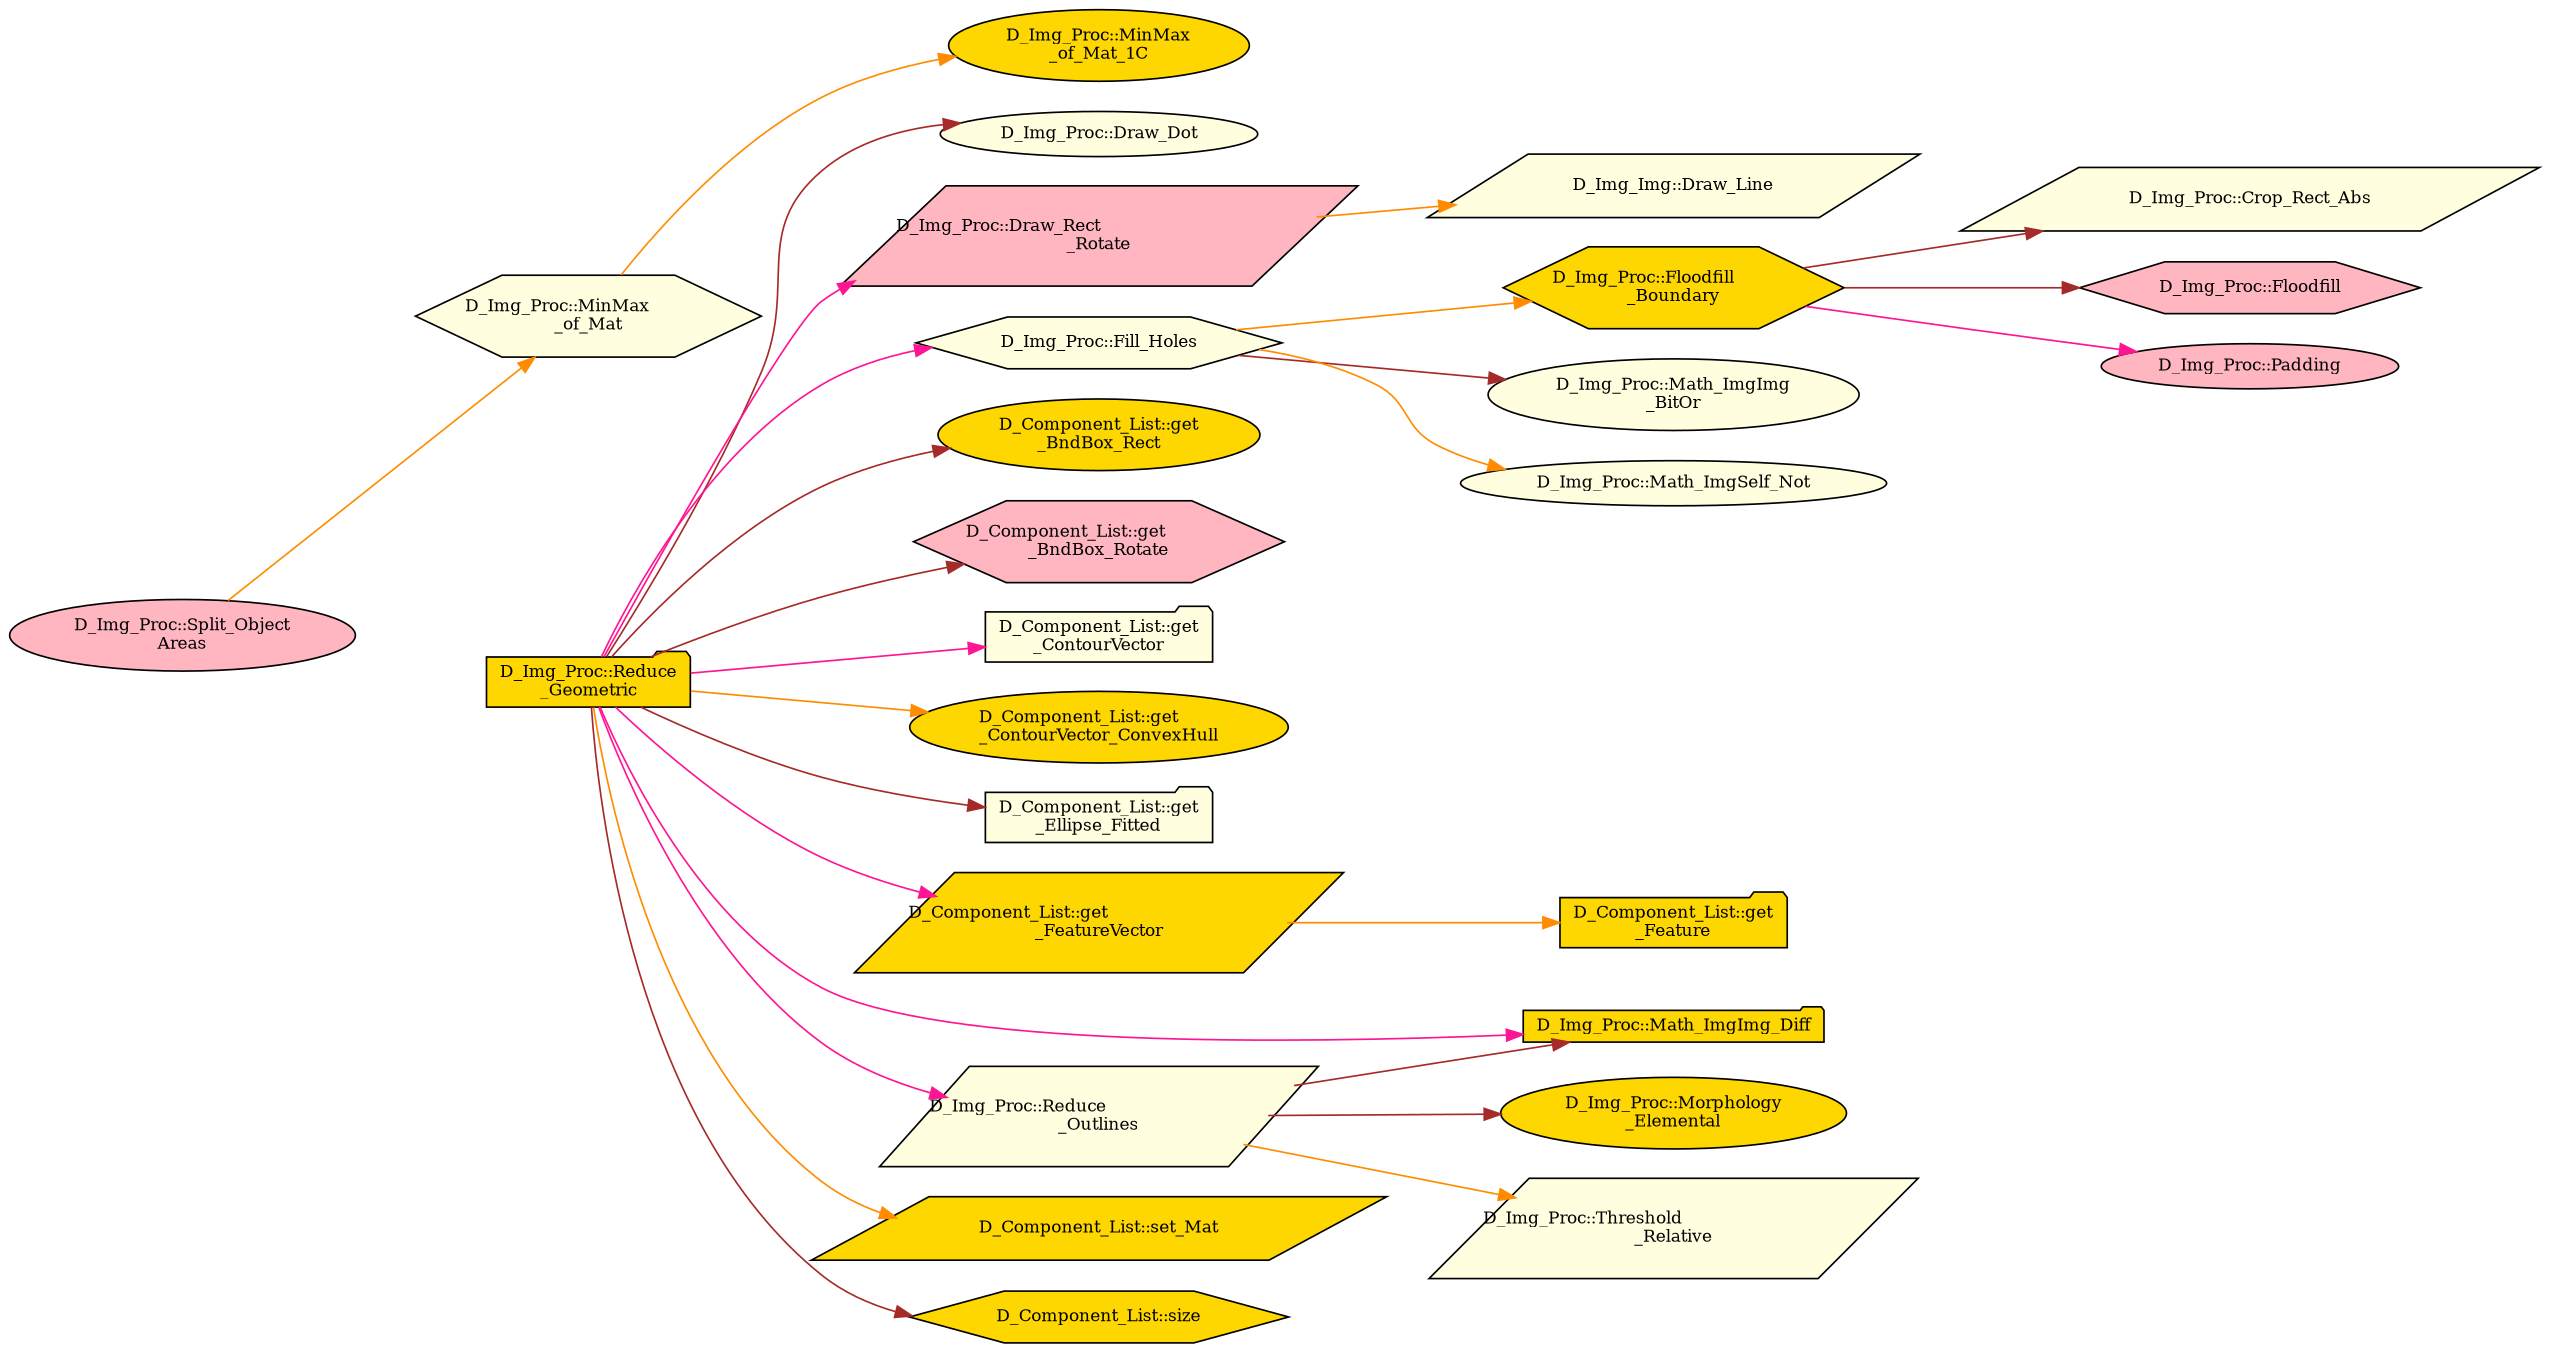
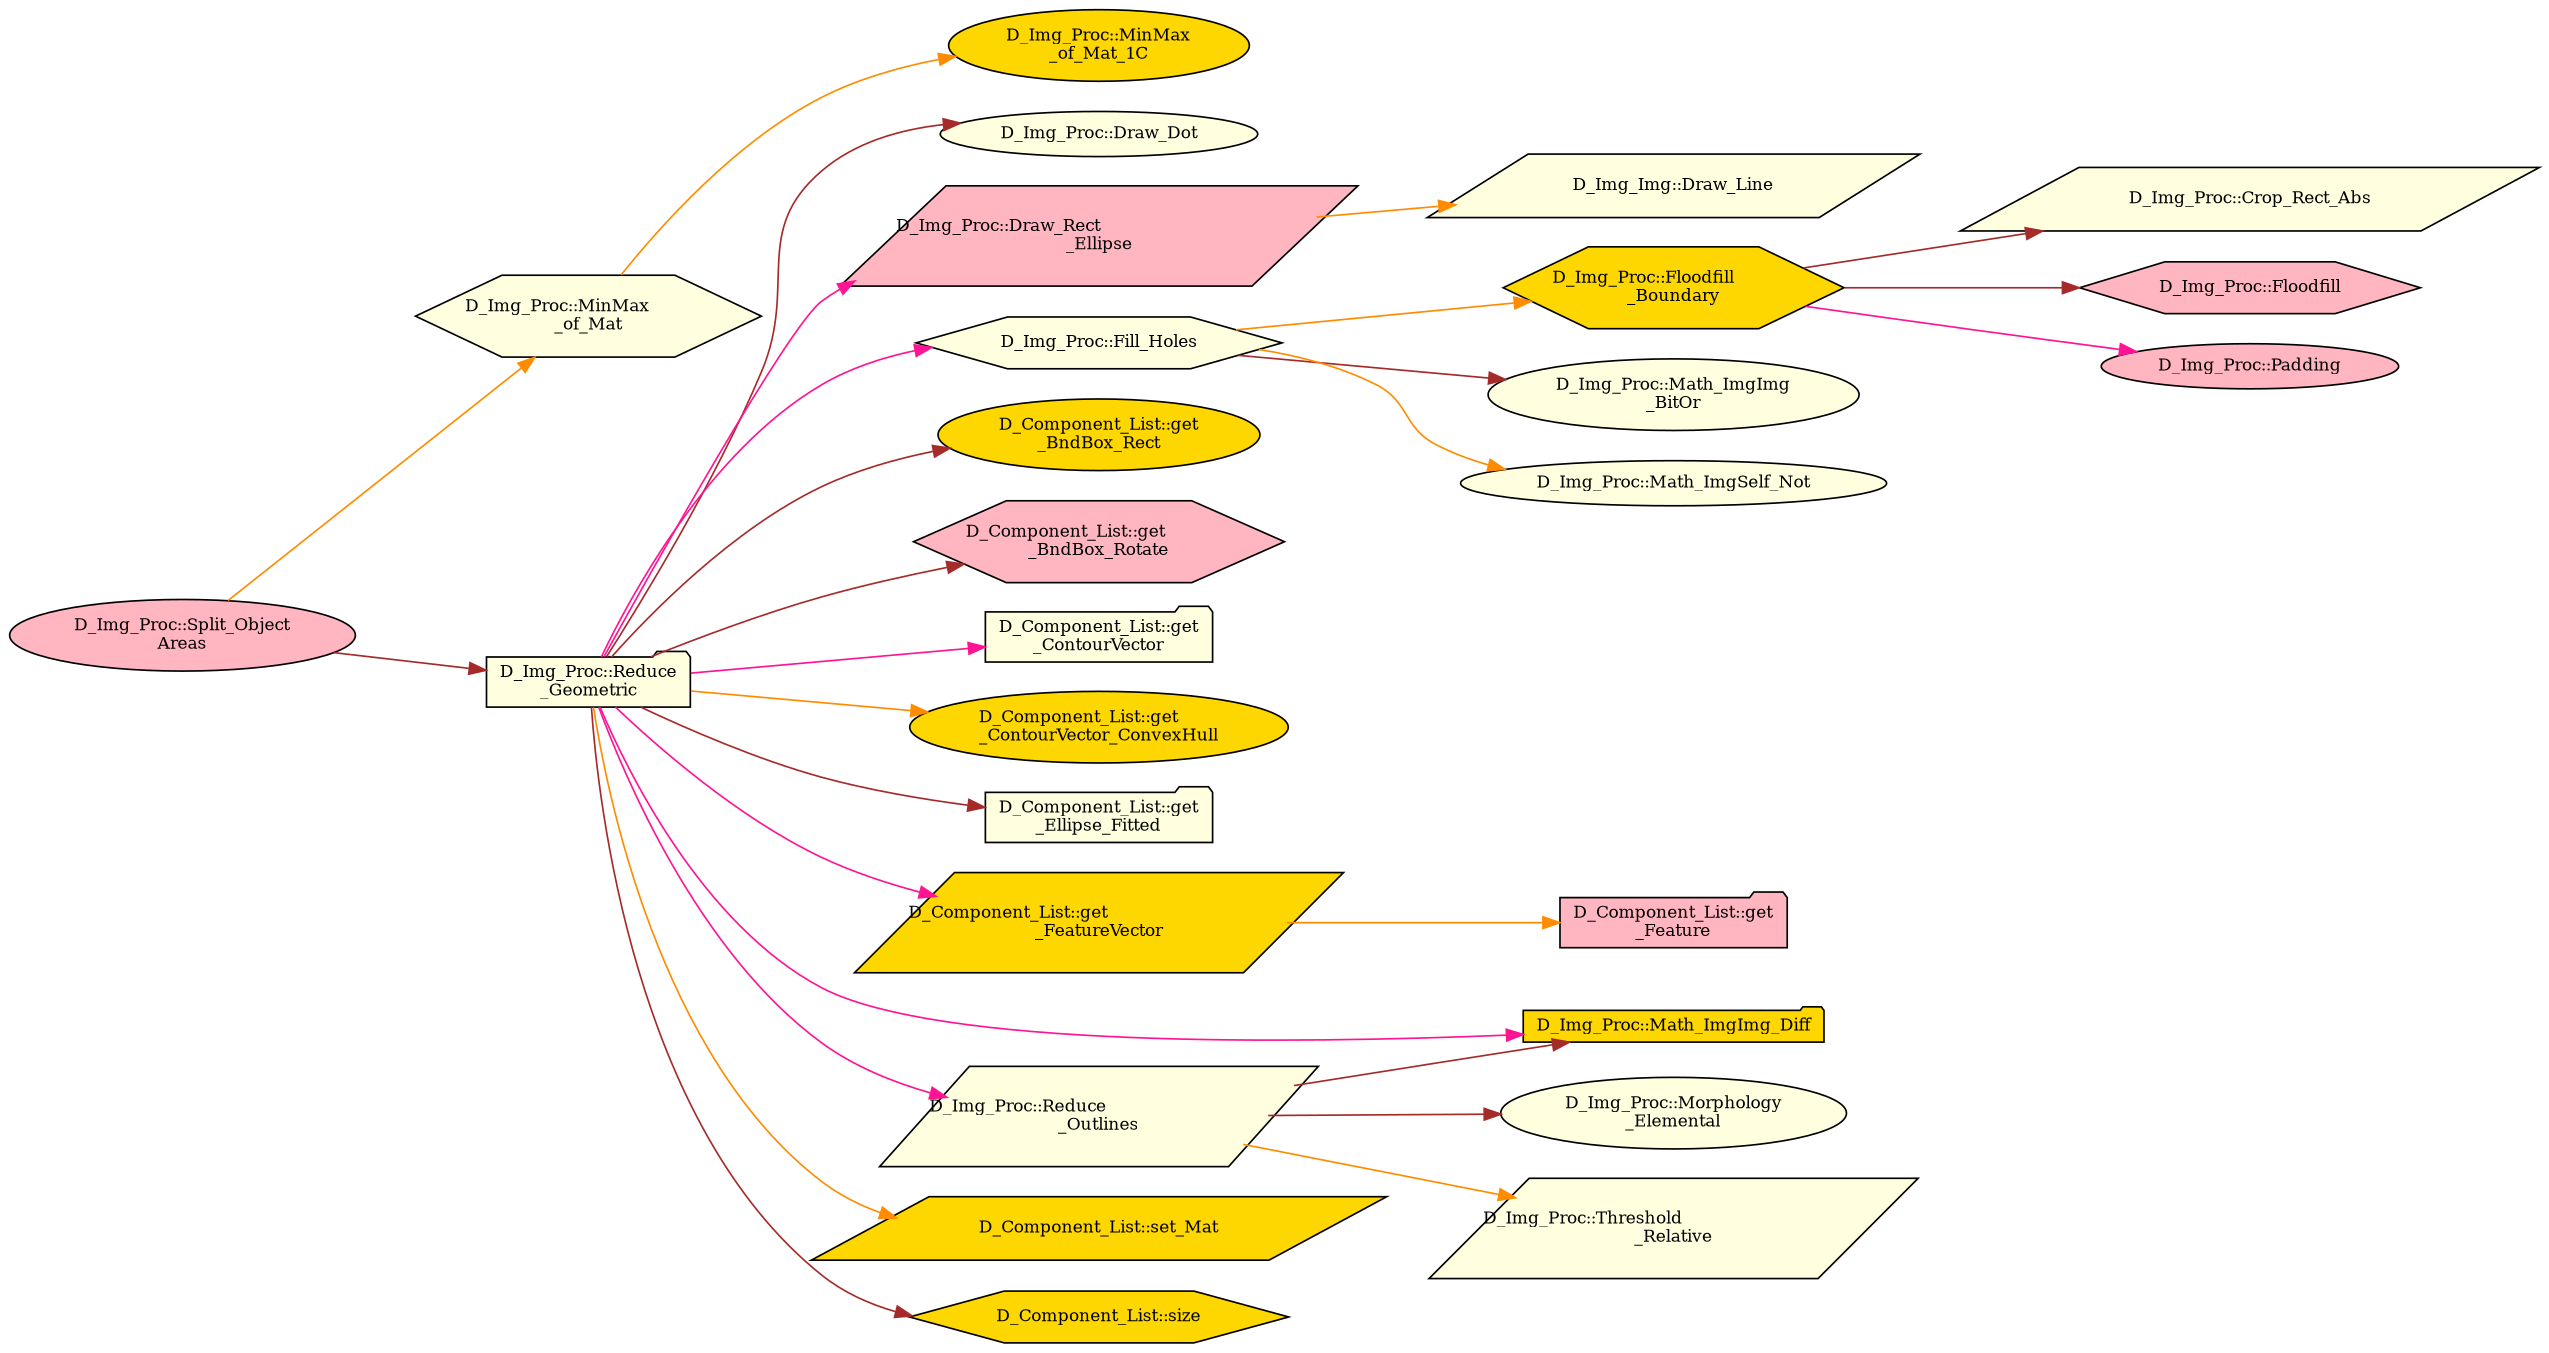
node "D_Img_Proc::Draw_Rect _Rotate": label "D_Img_Proc::Draw_Rect _Rotate" -> "D_Img_Proc::Draw_Rect _Ellipse"
edge "D_Img_Proc::Split_Object Areas" -> "D_Img_Proc::Reduce _Geometric": added
node "D_Img_Proc::Reduce _Geometric": fillcolor gold -> lightyellow
node "D_Component_List::get _Feature": fillcolor gold -> lightpink
node "D_Img_Proc::Morphology _Elemental": fillcolor gold -> lightyellow
